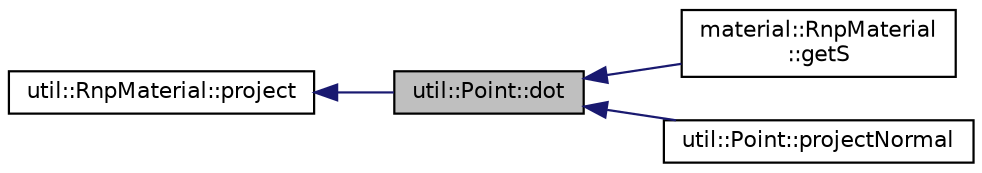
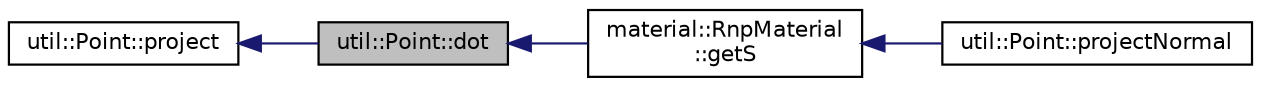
node "util::RnpMaterial::project": label "util::RnpMaterial::project" -> "util::Point::project"
edge "util::Point::projectNormal" -> "util::Point::dot": now "util::Point::projectNormal" -> "material::RnpMaterial ::getS"
